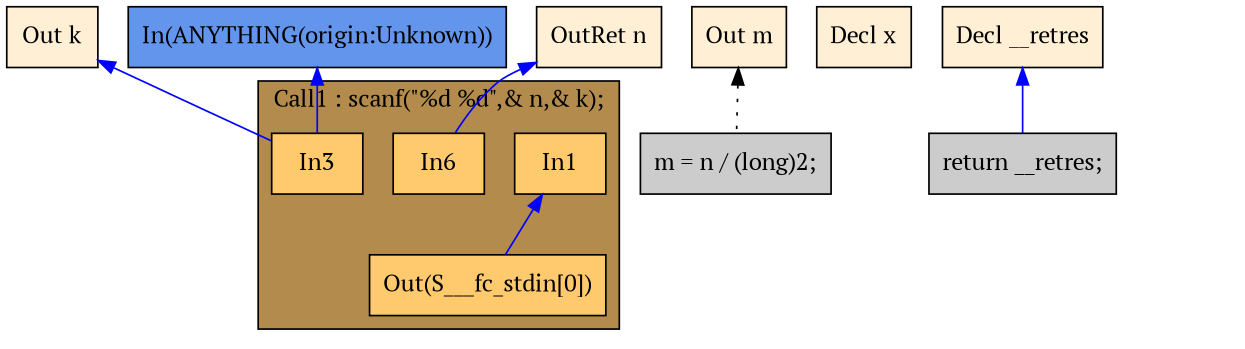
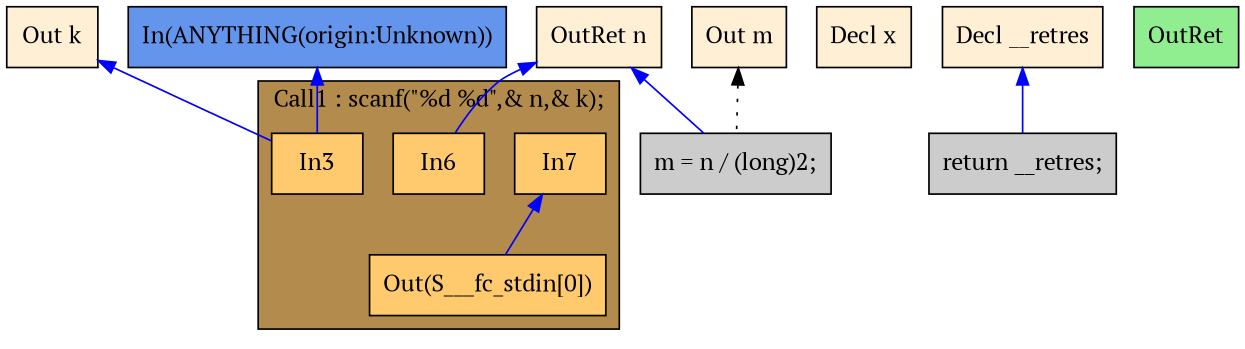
node "OutRet": added
edge "m = n / (long)2;" -> "OutRet n": added
node "In1": label "In1" -> "In7"
